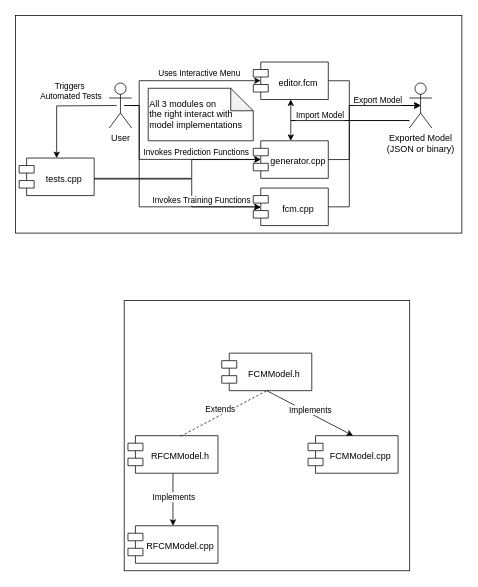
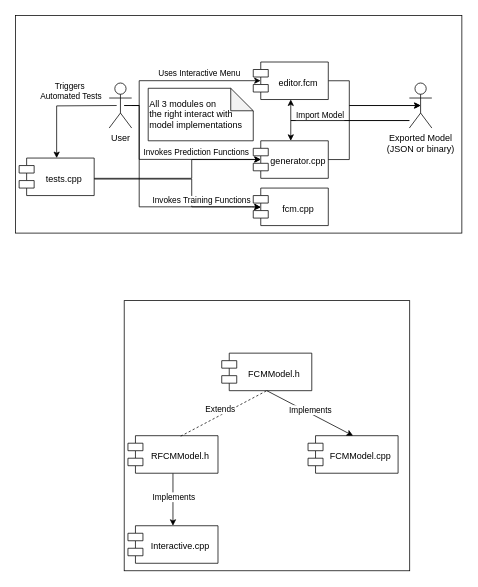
edge "fcm.cpp" -> "Exported Model (JSON or binary)": removed, label "Export Model"
node "RFCMModel.cpp": label "RFCMModel.cpp" -> "Interactive.cpp"
